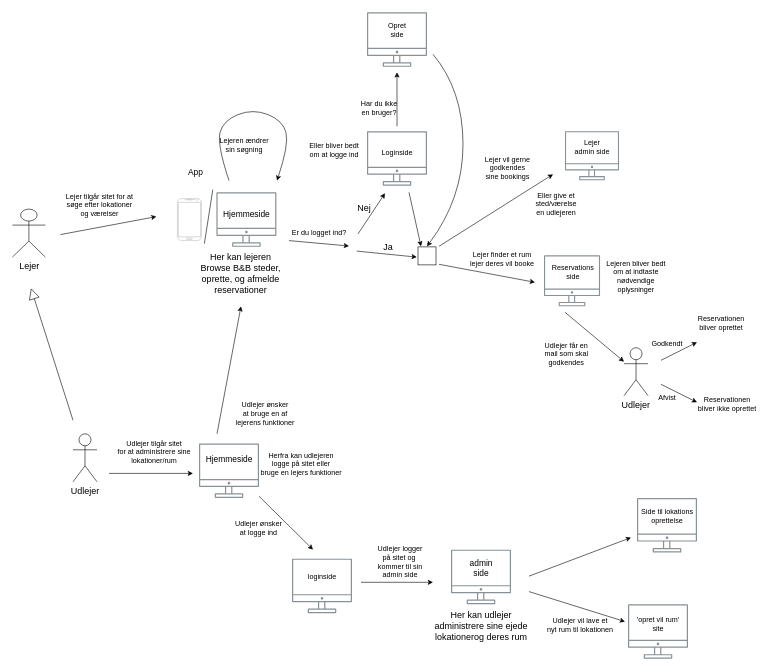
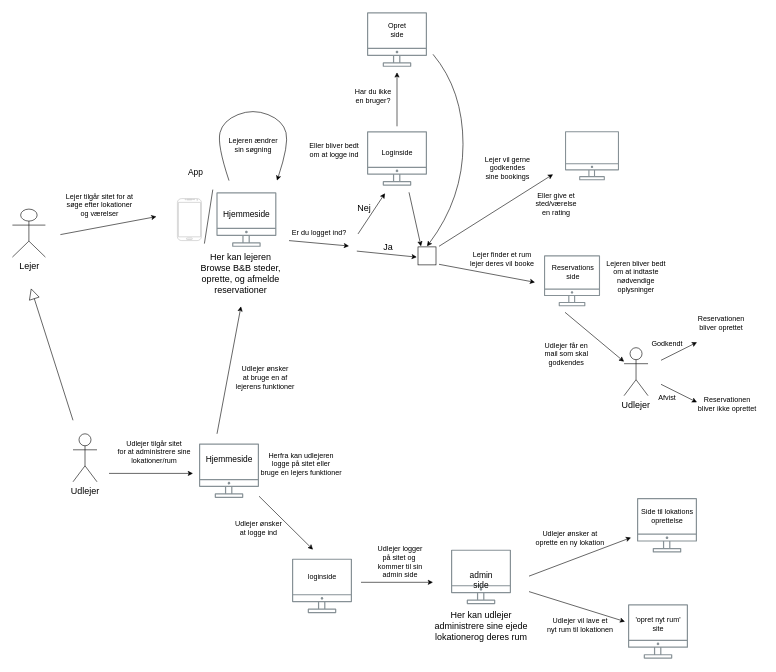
node "Har du ikke en bruger?": moved (379, 108) -> (373, 96)
node "Lejeren ændrer sin søgning": moved (244, 145) -> (253, 145)
node "Lejer admin side": removed
node "Eller give et sted/værelse en udlejeren": label "Eller give et sted/værelse en udlejeren" -> "Eller give et sted/værelse en rating"
node "Udlejer ønsker at bruge en af lejerens funktioner": moved (265, 414) -> (265, 378)
node "Udlejer ønsker at oprette en ny lokation": added
node "admin side": moved (481, 568) -> (481, 580)
node "'opret vil rum' site": label "'opret vil rum' site" -> "'opret nyt rum' site"
